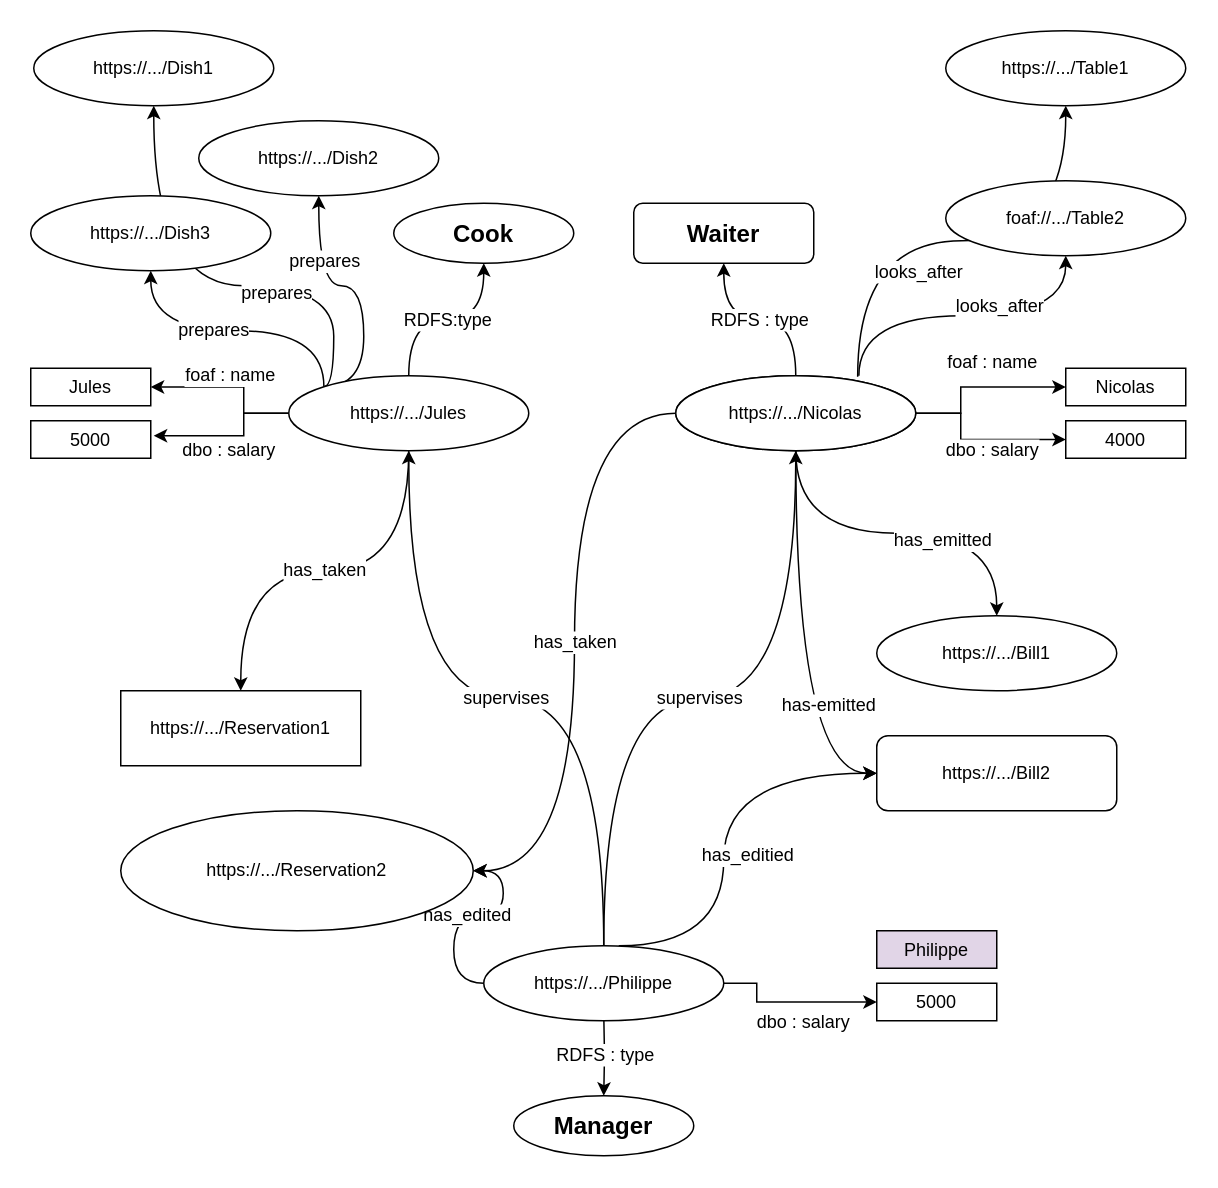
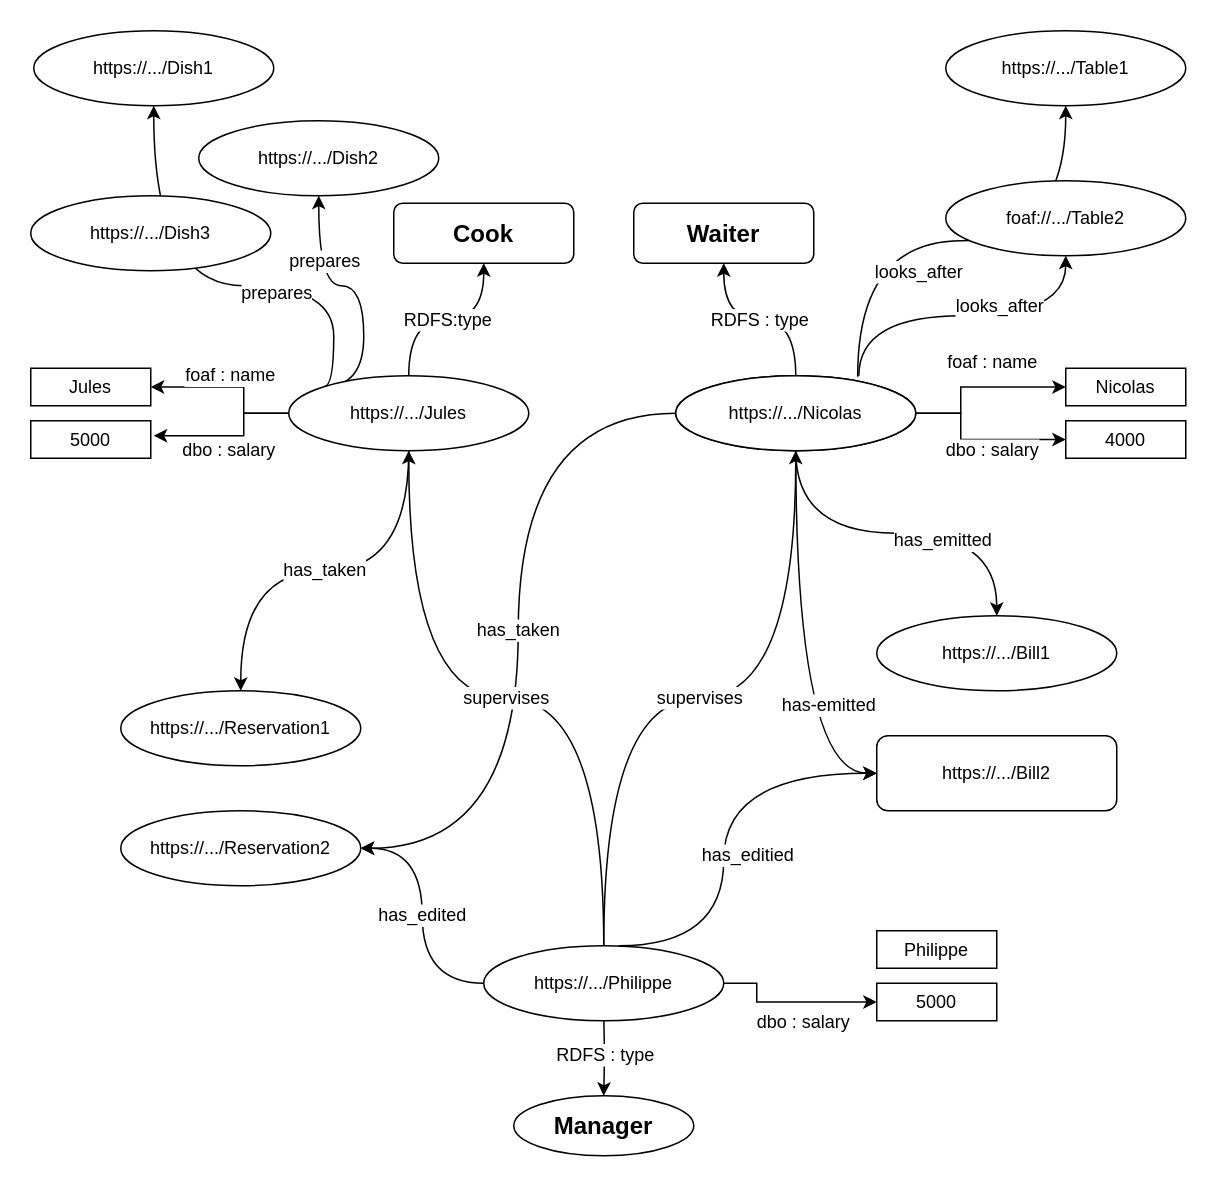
node "Cook": shape ellipse -> rounded rectangle
edge "https://.../Jules" -> "https://.../Dish3": removed, label "prepares"
node "https://.../Reservation1": shape rectangle -> ellipse
node "https://.../Reservation2": size 353x120 -> 240x75
node "Philippe": fillcolor #e1d5e7 -> #ffffff
